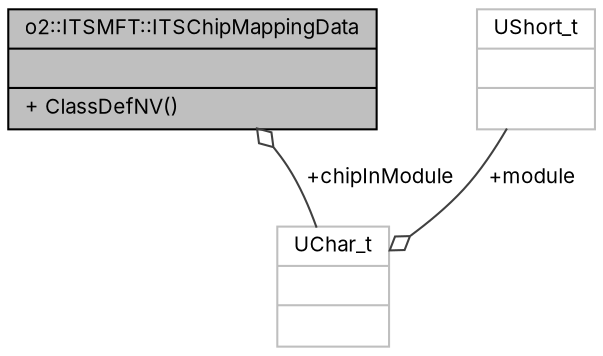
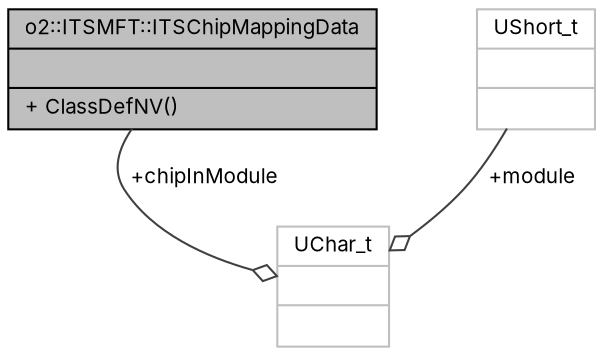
edge "UChar_t" -> "o2::ITSMFT::ITSChipMappingData": reversed
